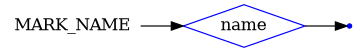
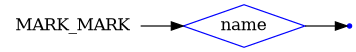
node "MARK_NAME": label "MARK_NAME" -> "MARK_MARK"
